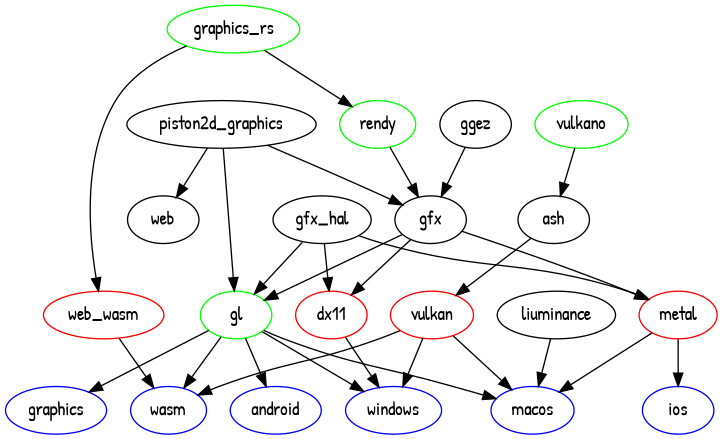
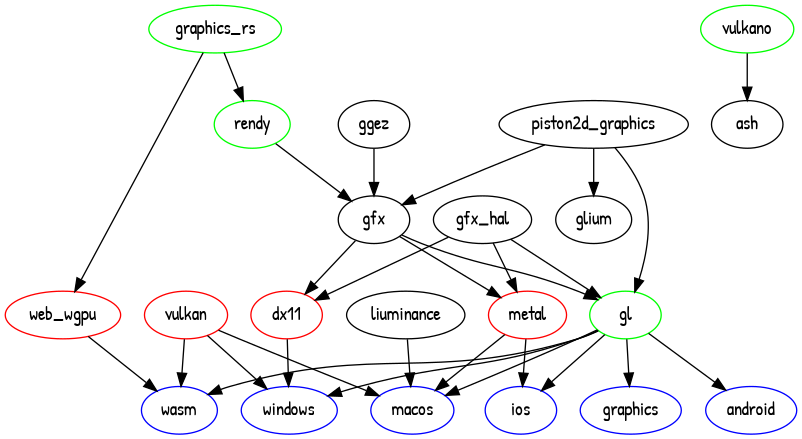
node "web": label "web" -> "glium"
edge "ash" -> "vulkan": removed
node "web_wasm": label "web_wasm" -> "web_wgpu"
edge "gl" -> "ios": added
